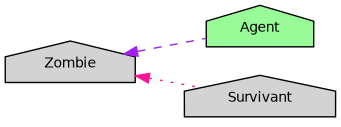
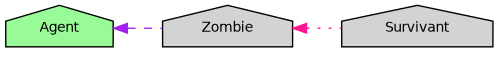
edge "Agent" -> "Zombie": reversed
